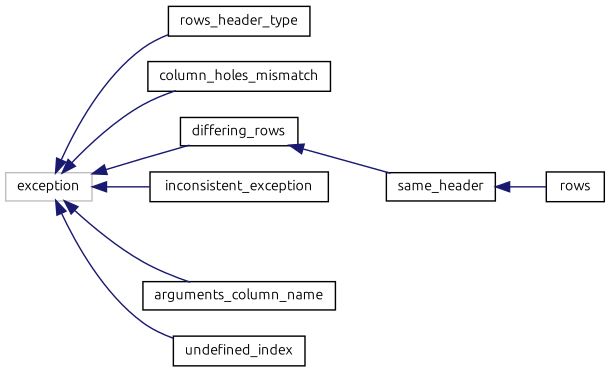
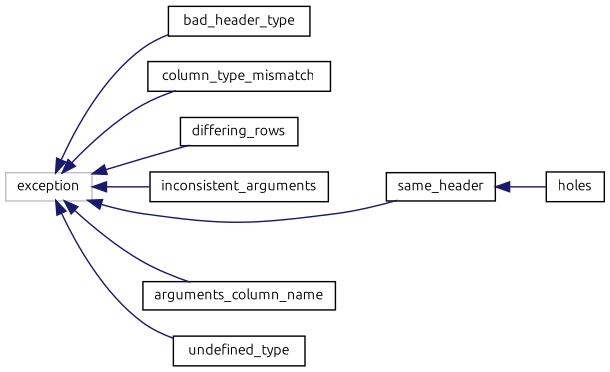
node "rows_header_type": label "rows_header_type" -> "bad_header_type"
node "column_holes_mismatch": label "column_holes_mismatch" -> "column_type_mismatch"
edge "same_header" -> "differing_rows": now "same_header" -> "exception"
node "inconsistent_exception": label "inconsistent_exception" -> "inconsistent_arguments"
node "rows": label "rows" -> "holes"
node "undefined_index": label "undefined_index" -> "undefined_type"
